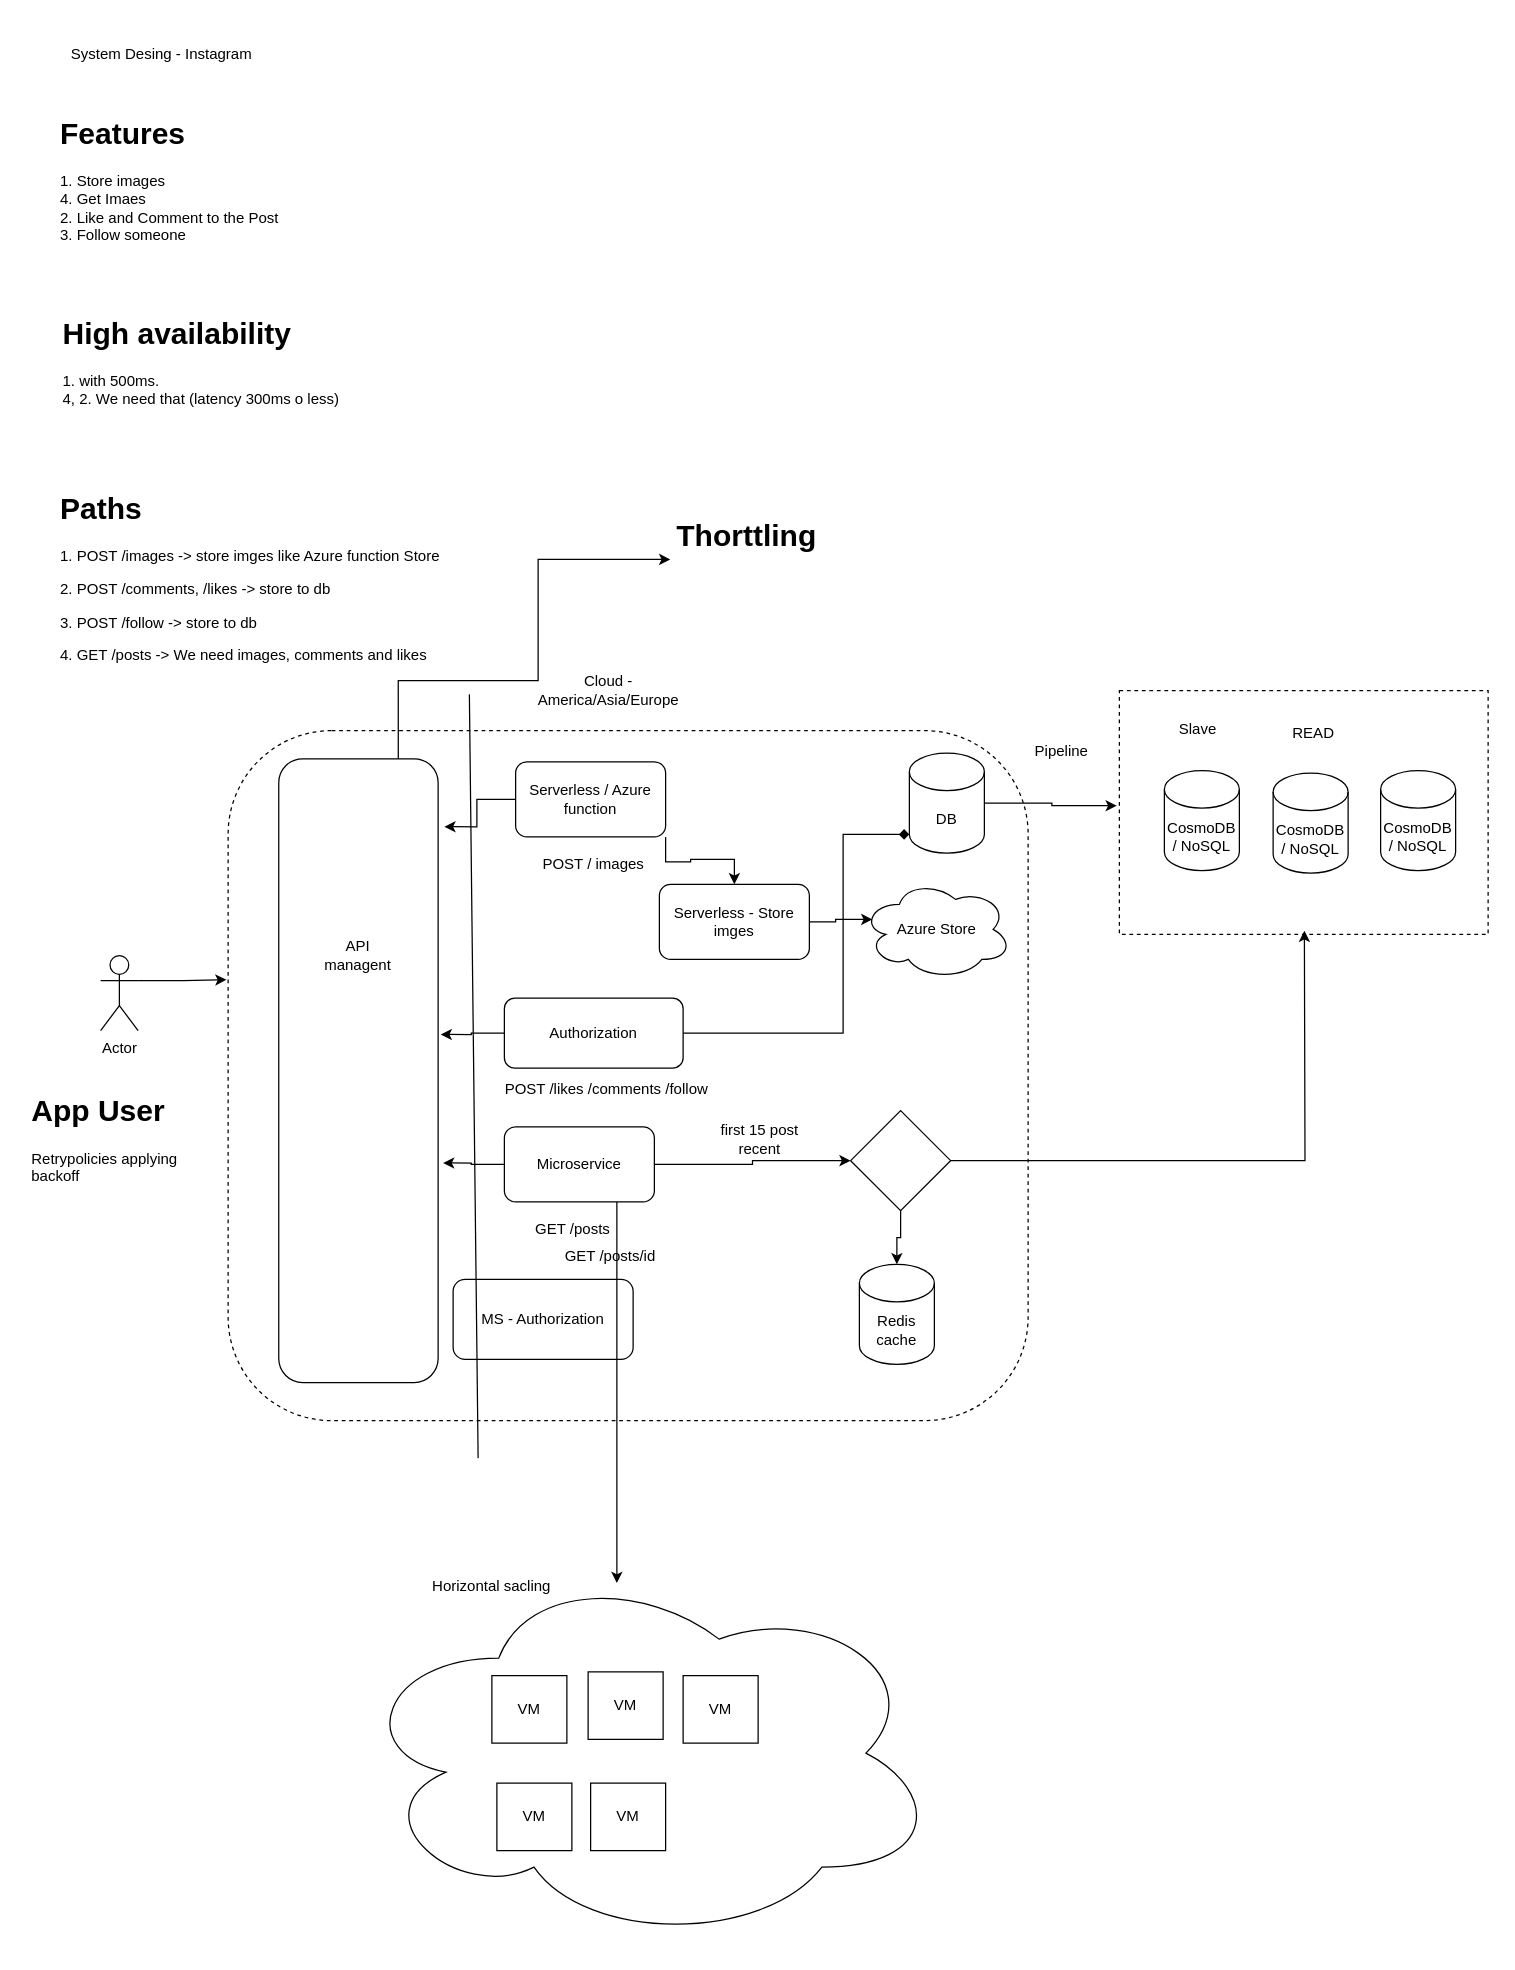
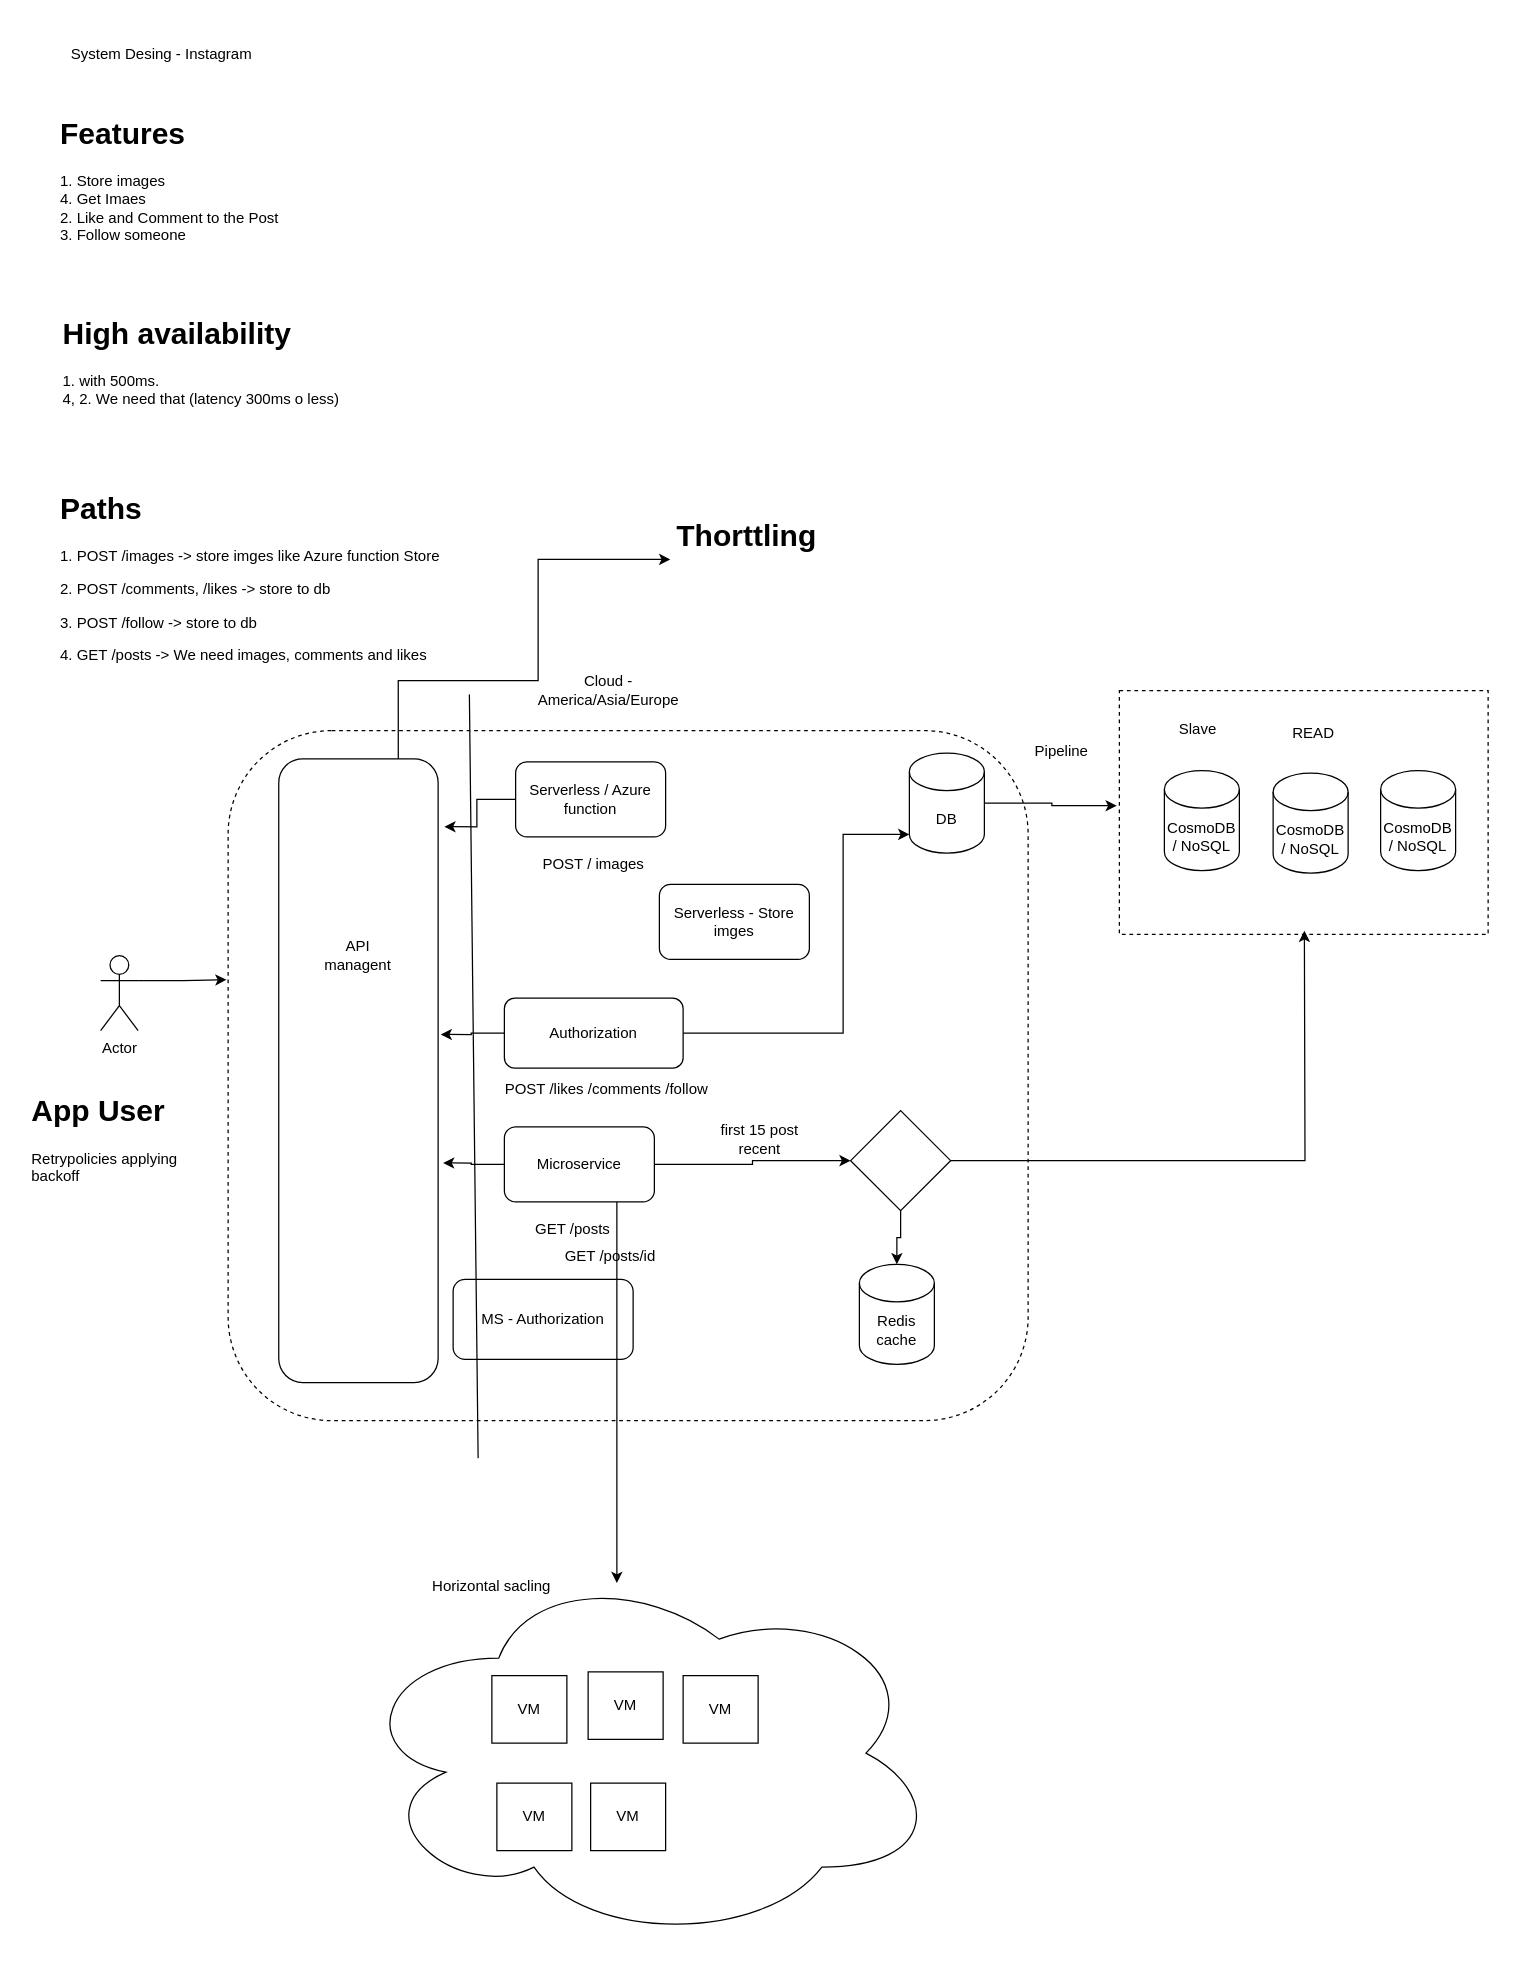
edge "Authorization" -> "DB": arrowhead diamond -> classic
edge "Serverless / Azure function" -> "Serverless - Store imges": removed
edge "Serverless - Store imges" -> "Azure Store": removed
node "Azure Store": removed
